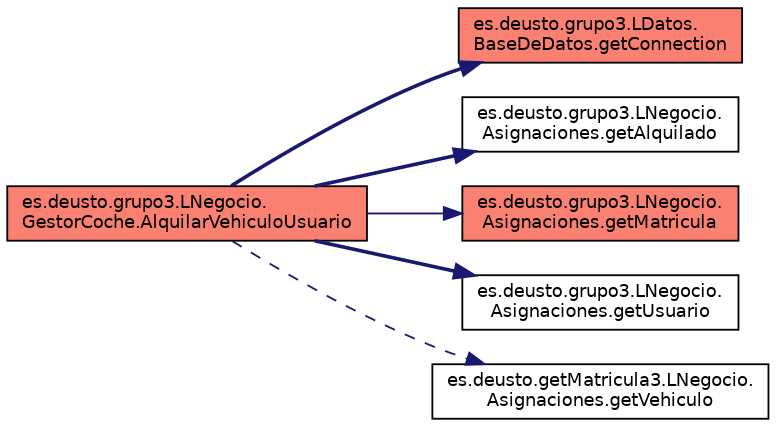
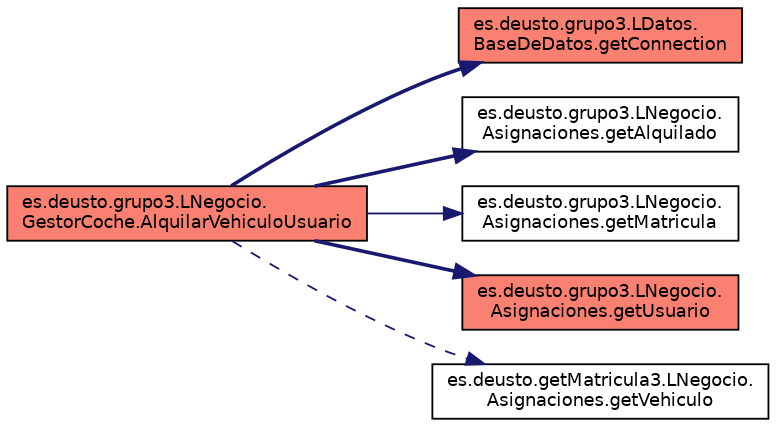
node "es.deusto.grupo3.LNegocio. Asignaciones.getMatricula": fillcolor salmon -> white
node "es.deusto.grupo3.LNegocio. Asignaciones.getUsuario": fillcolor white -> salmon
